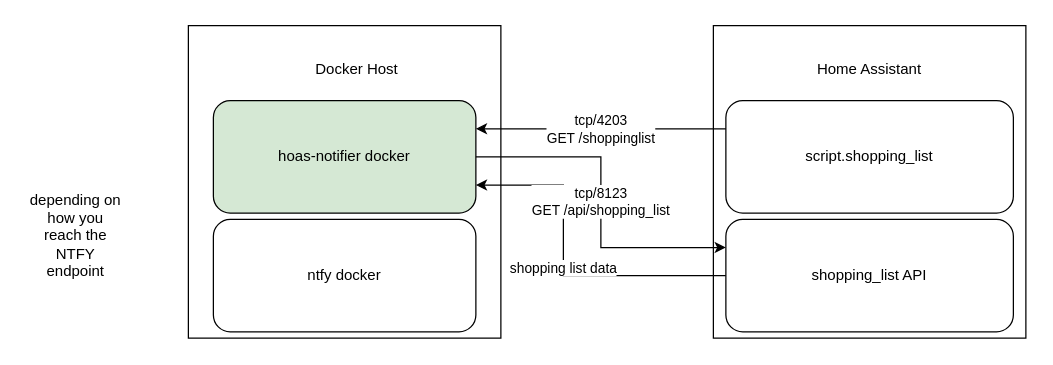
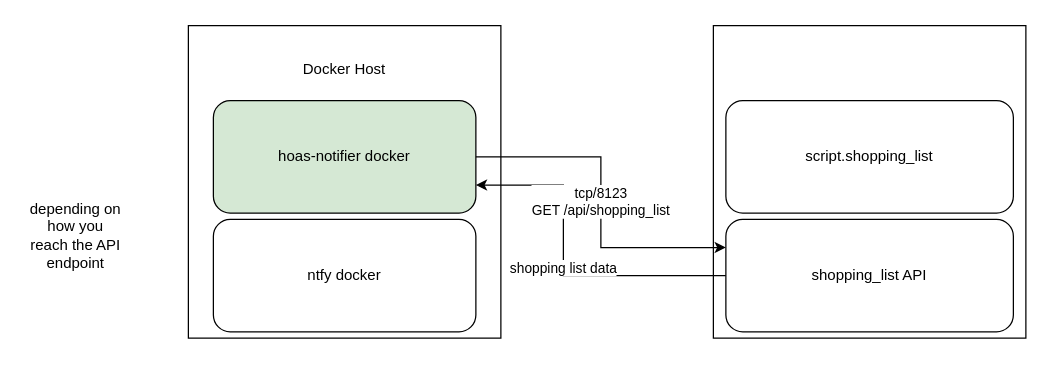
node "Docker Host": moved (357, 69) -> (344, 69)
node "Home Assistant": removed
edge "script.shopping_list" -> "hoas-notifier docker": removed, label "tcp/4203 GET /shoppinglist"
node "depending on how you reach the NTFY endpoint": label "depending on how you reach the NTFY endpoint" -> "depending on how you reach the API endpoint"
